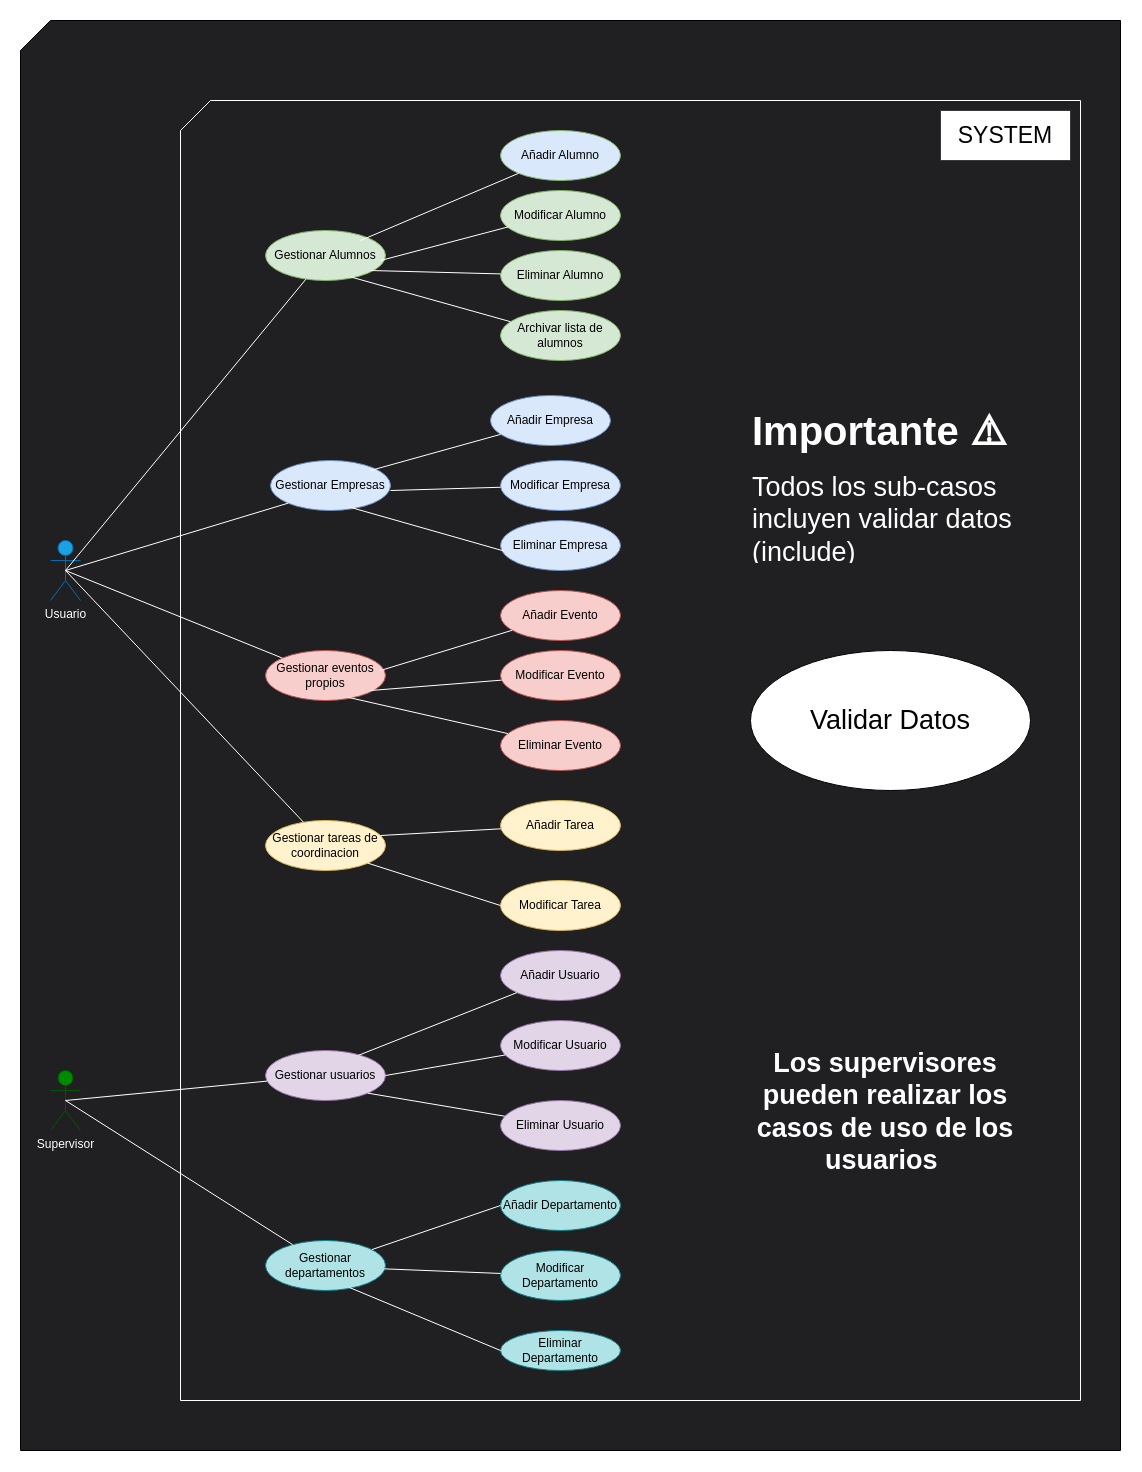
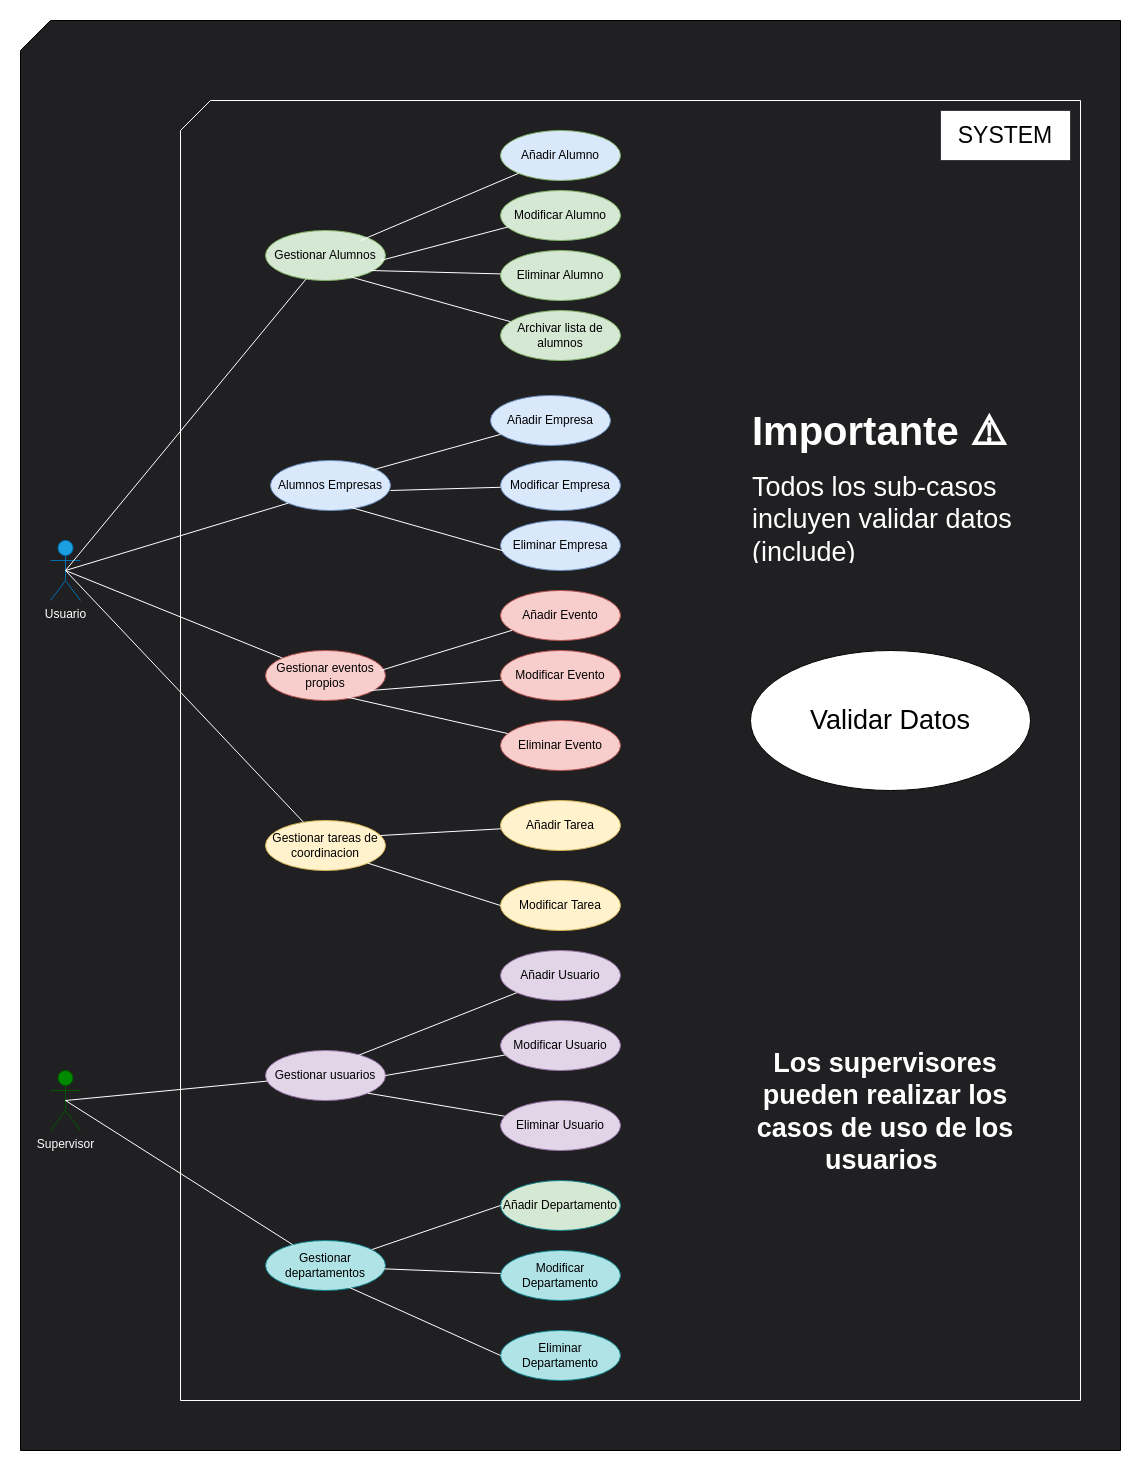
node "Gestionar Empresas": label "Gestionar Empresas" -> "Alumnos Empresas"
node "Añadir Departamento": fillcolor #b0e3e6 -> #d5e8d4
node "Eliminar Departamento": size 120x40 -> 120x50
